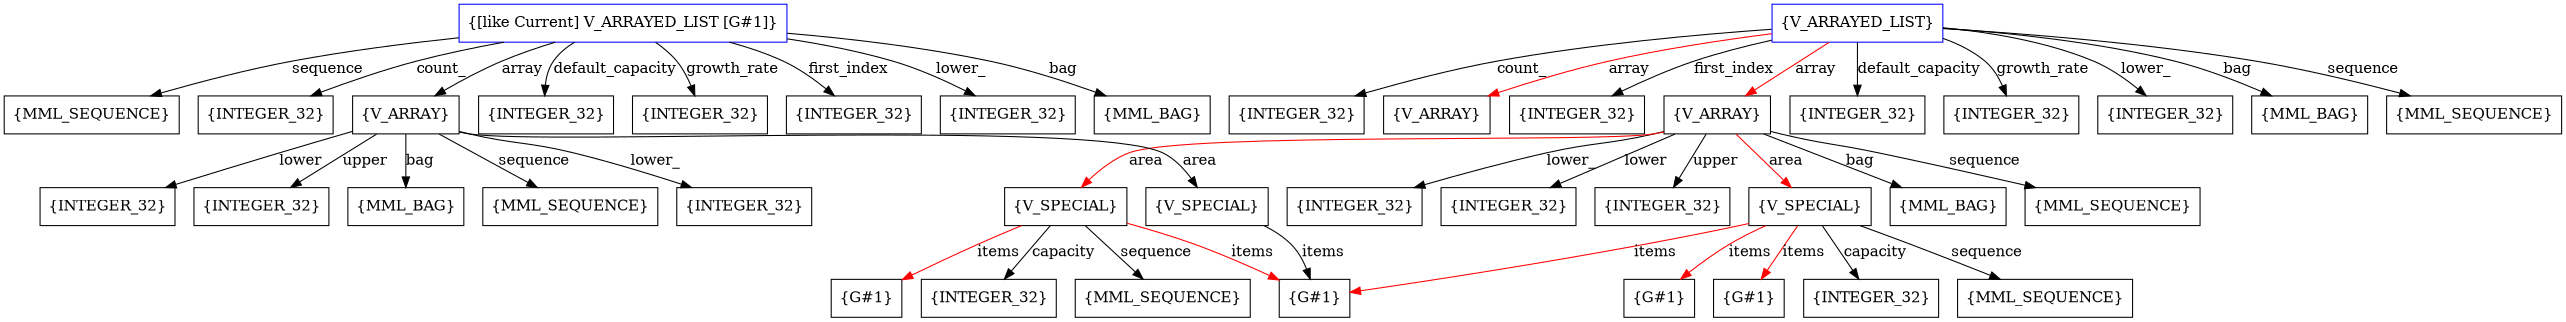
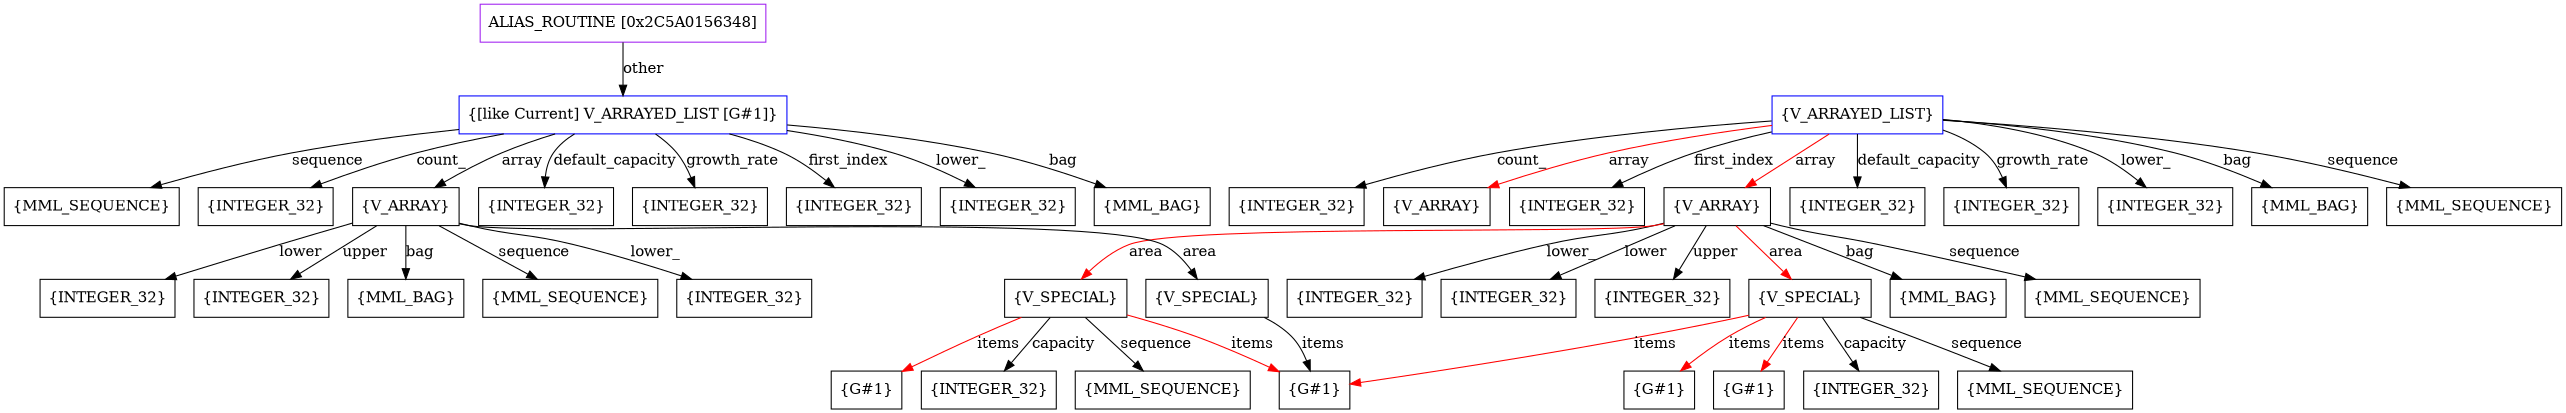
node "ALIAS_ROUTINE [0x2C5A0156348]": added
